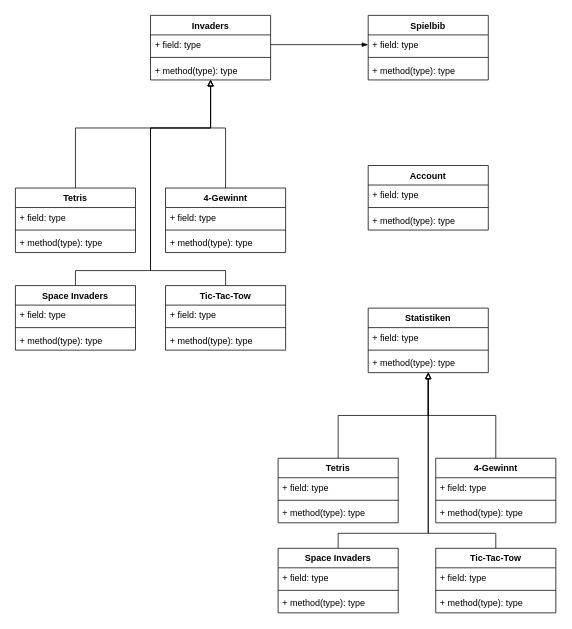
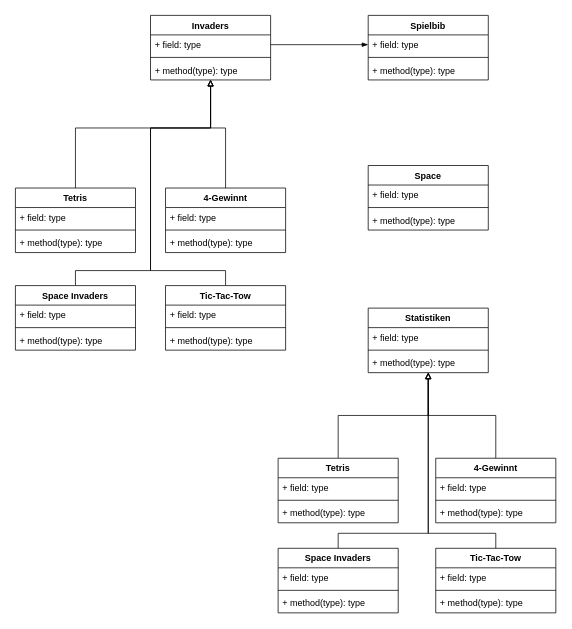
node "Account": label "Account" -> "Space"
